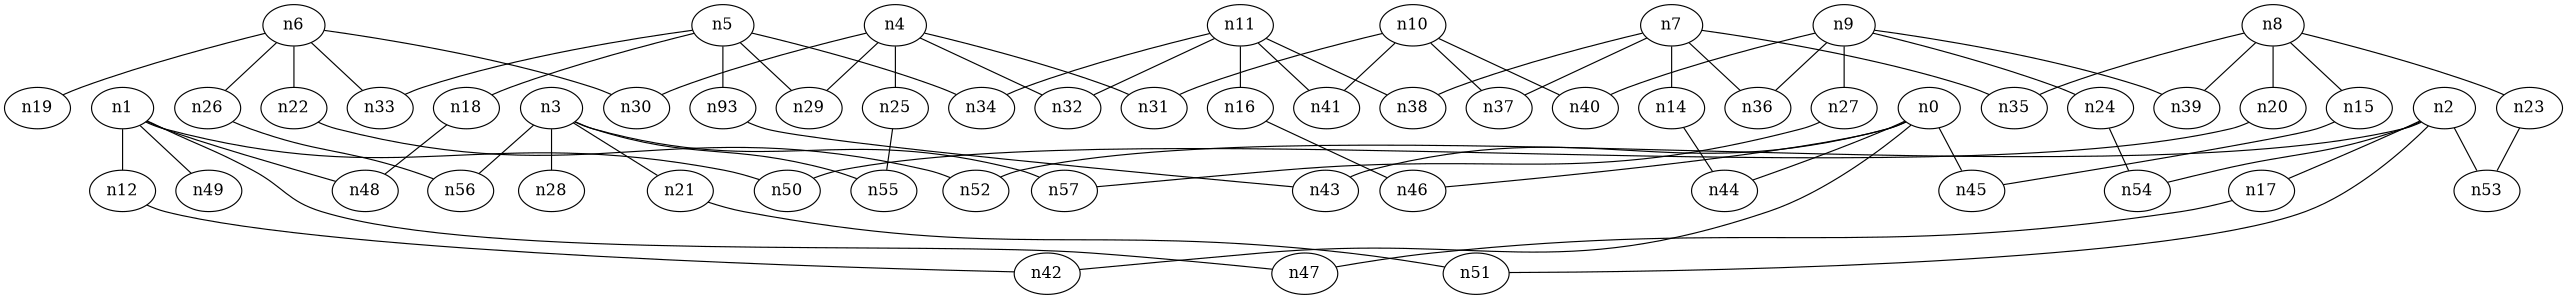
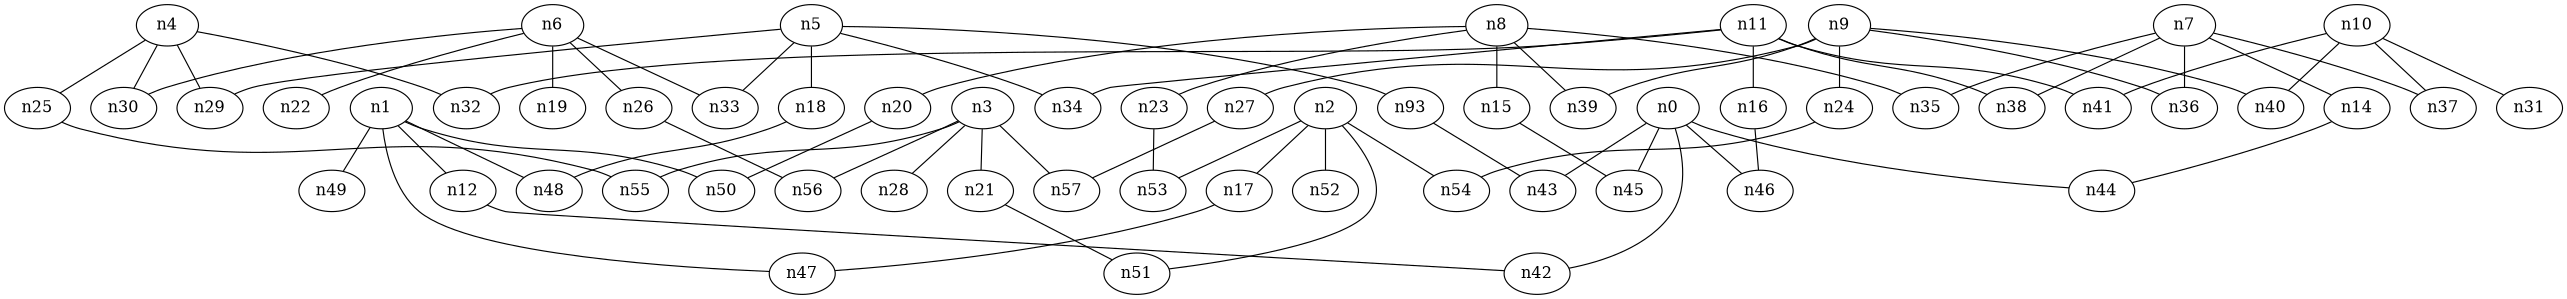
edge "n4" -- "n31": removed
edge "n22" -- "n52": removed
